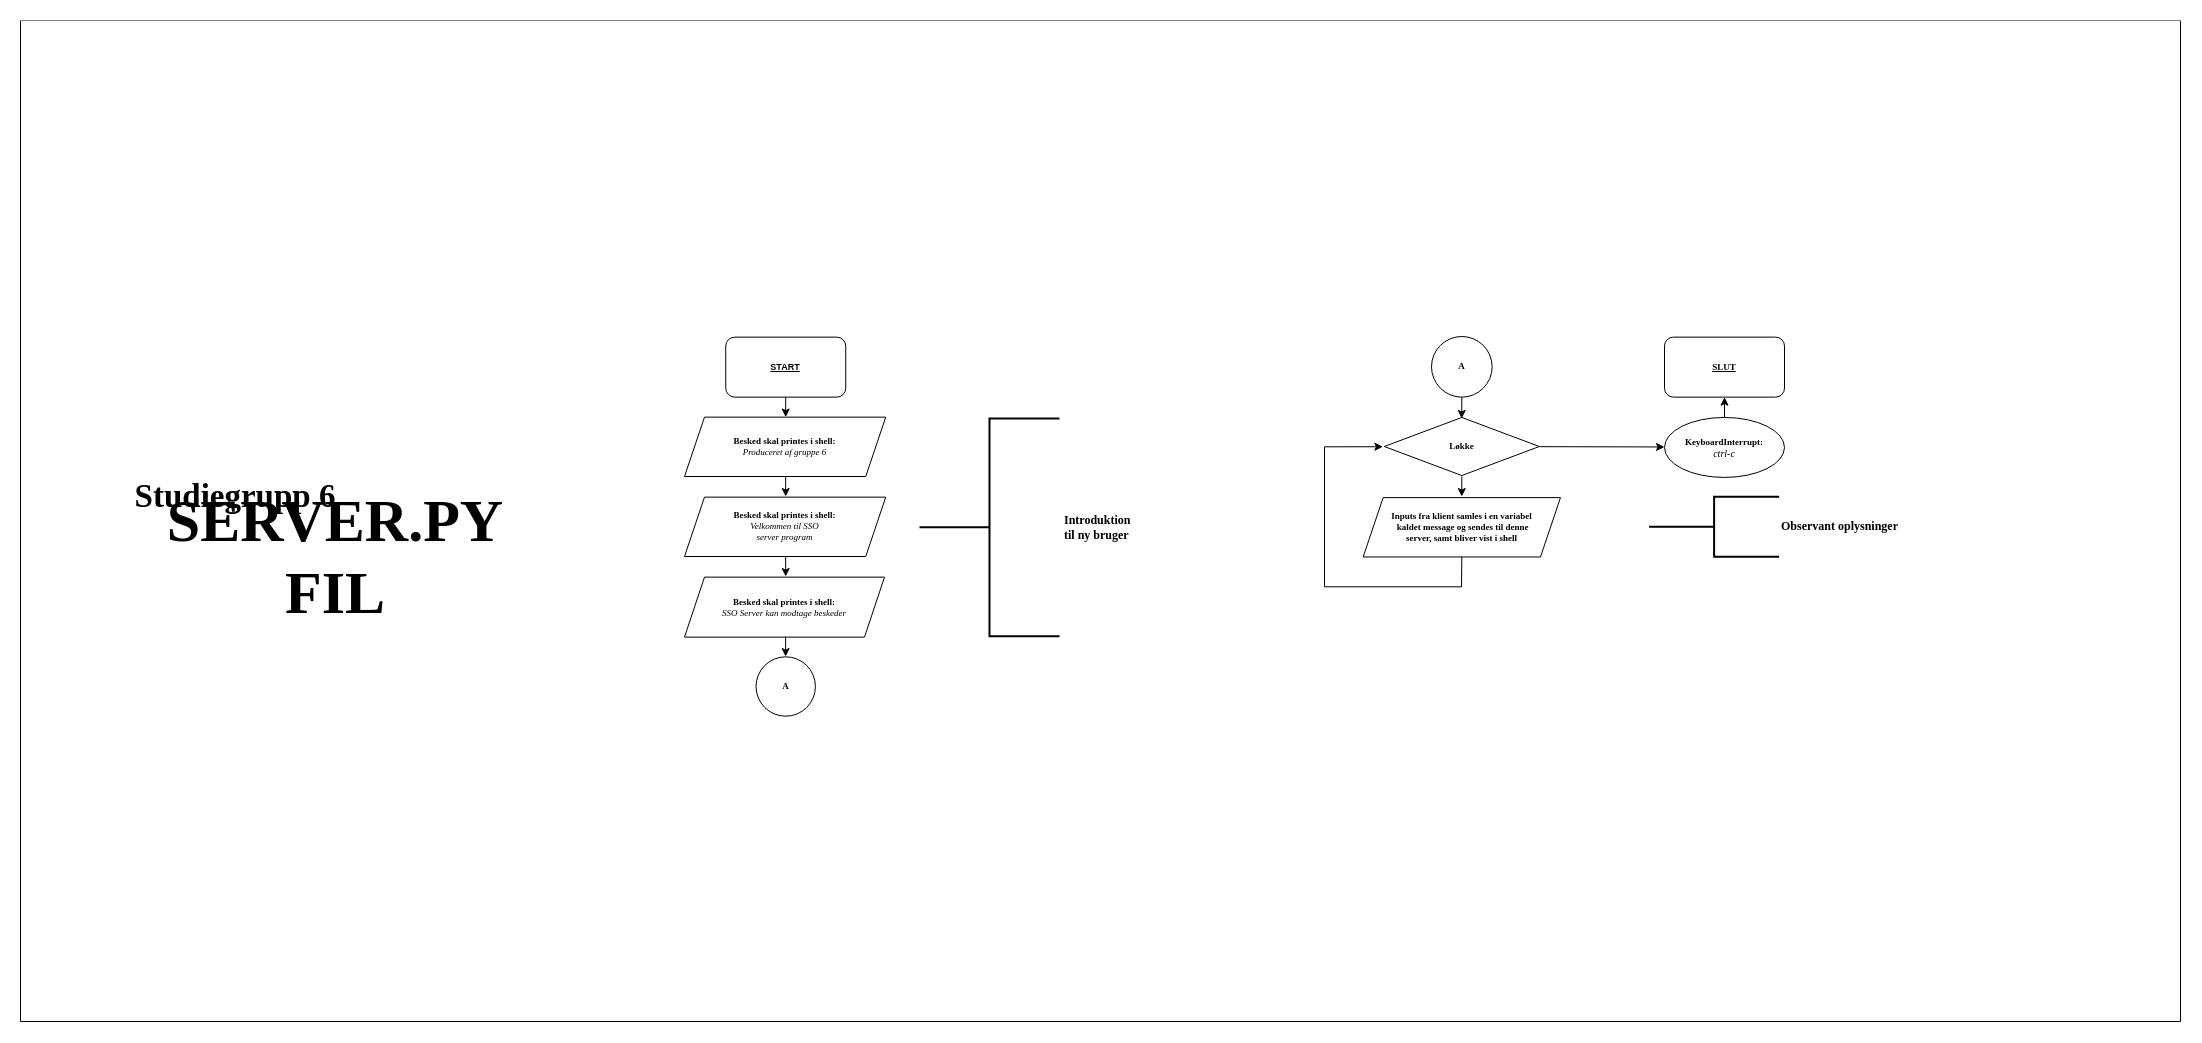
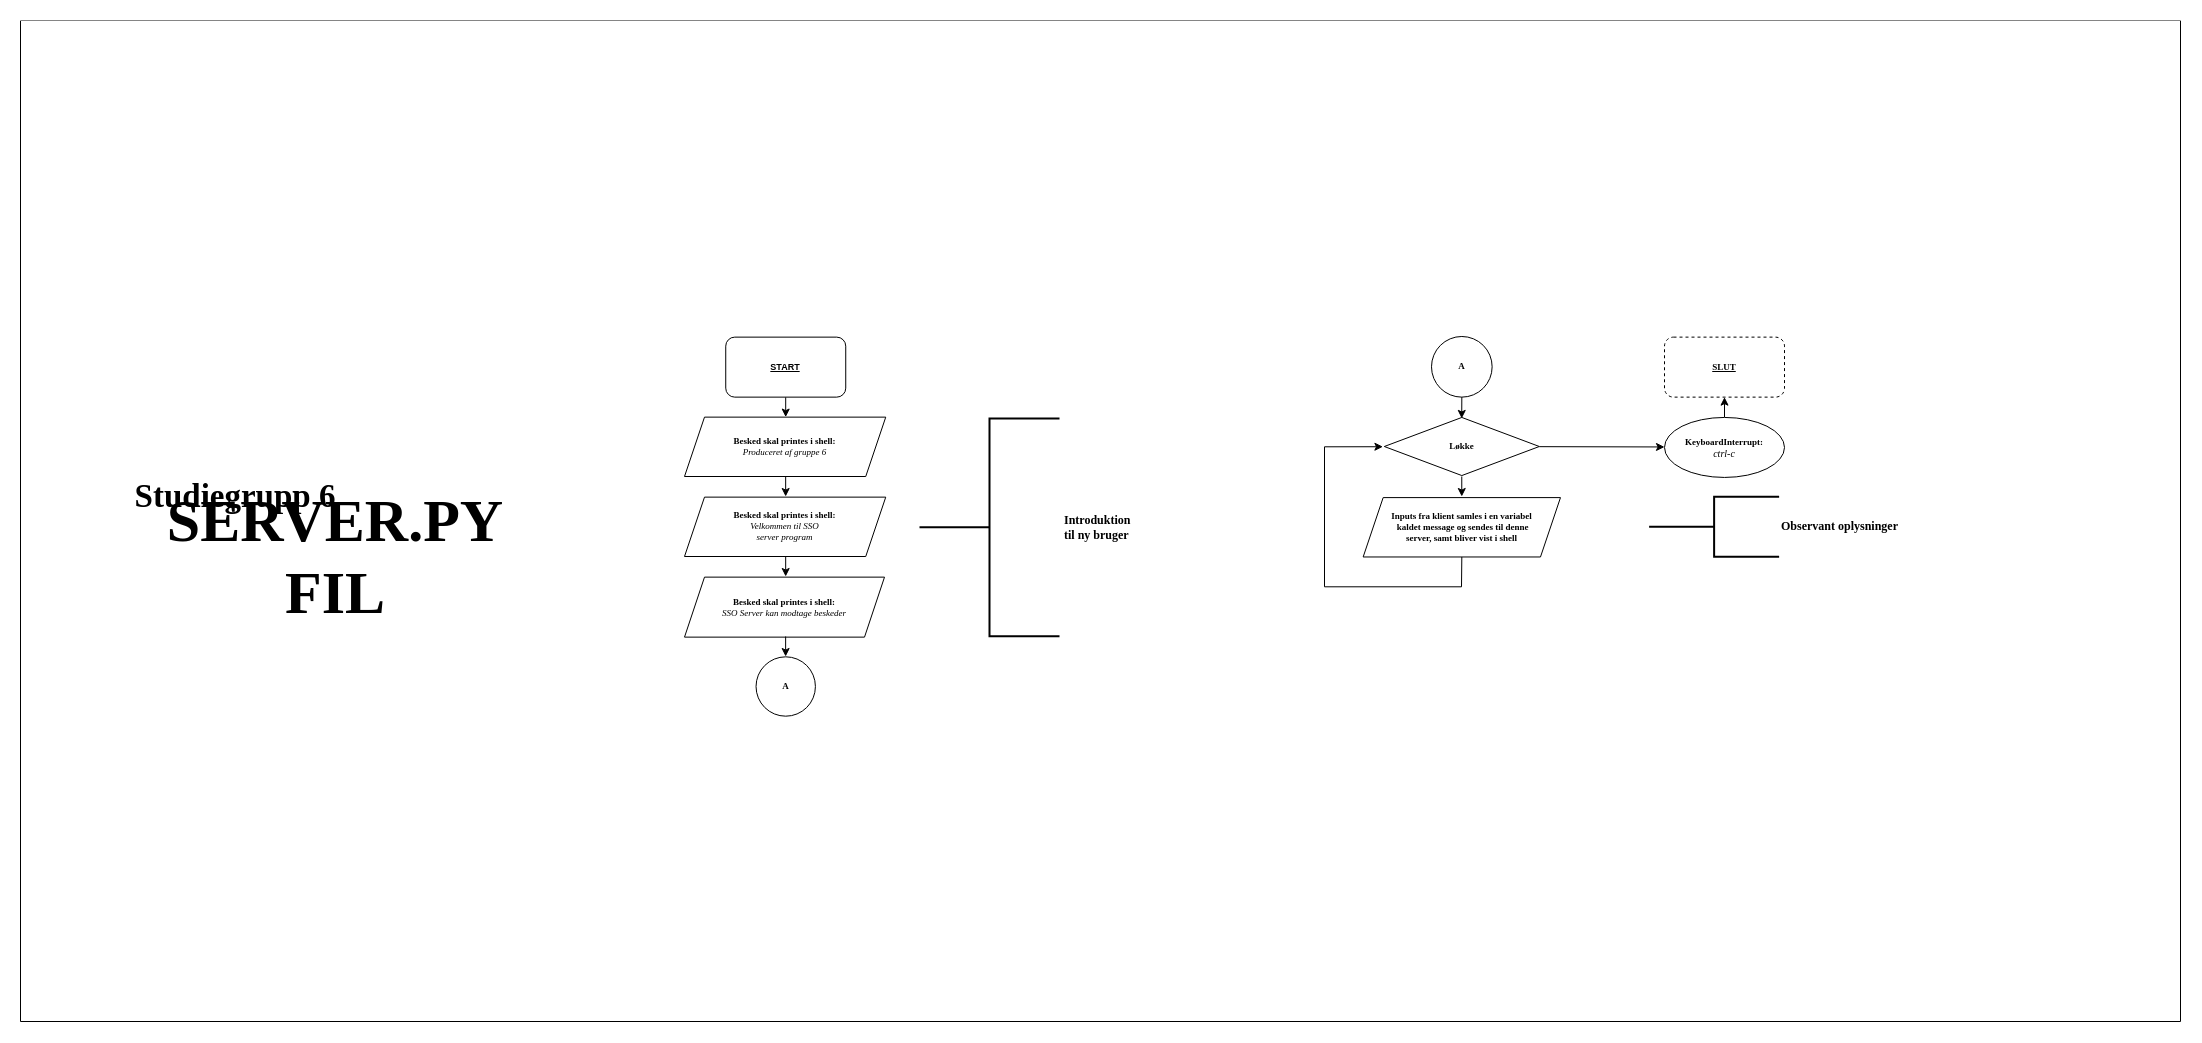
node "SLUT": style solid -> dashed
